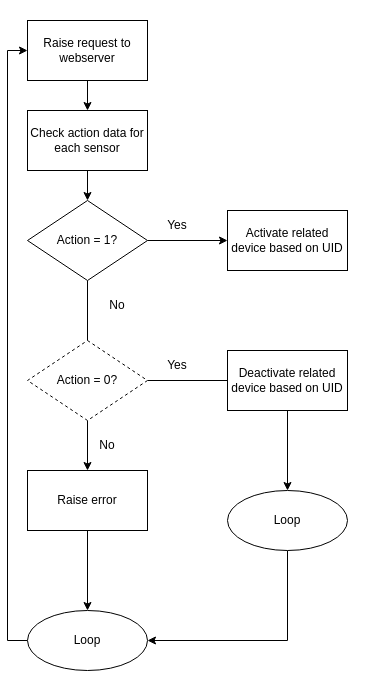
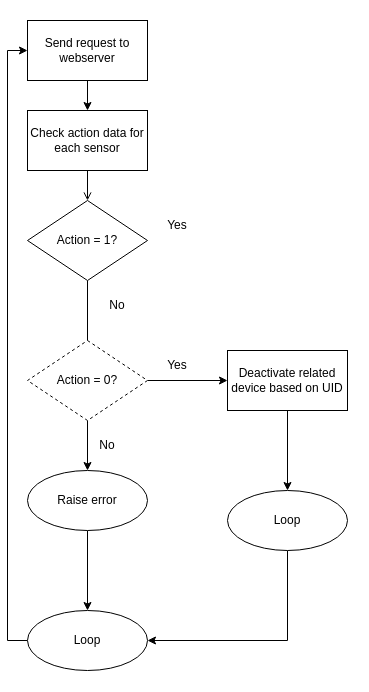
node "Raise request to webserver": label "Raise request to webserver" -> "Send request to webserver"
edge "Check action data for each sensor" -> "Action = 1?": arrowhead classic -> open
edge "Action = 1?" -> "Activate related device based on UID": removed
node "Activate related device based on UID": removed
edge "Action = 0?" -- "Deactivate related device based on UID": arrowhead none -> classic
node "Raise error": shape rectangle -> ellipse
